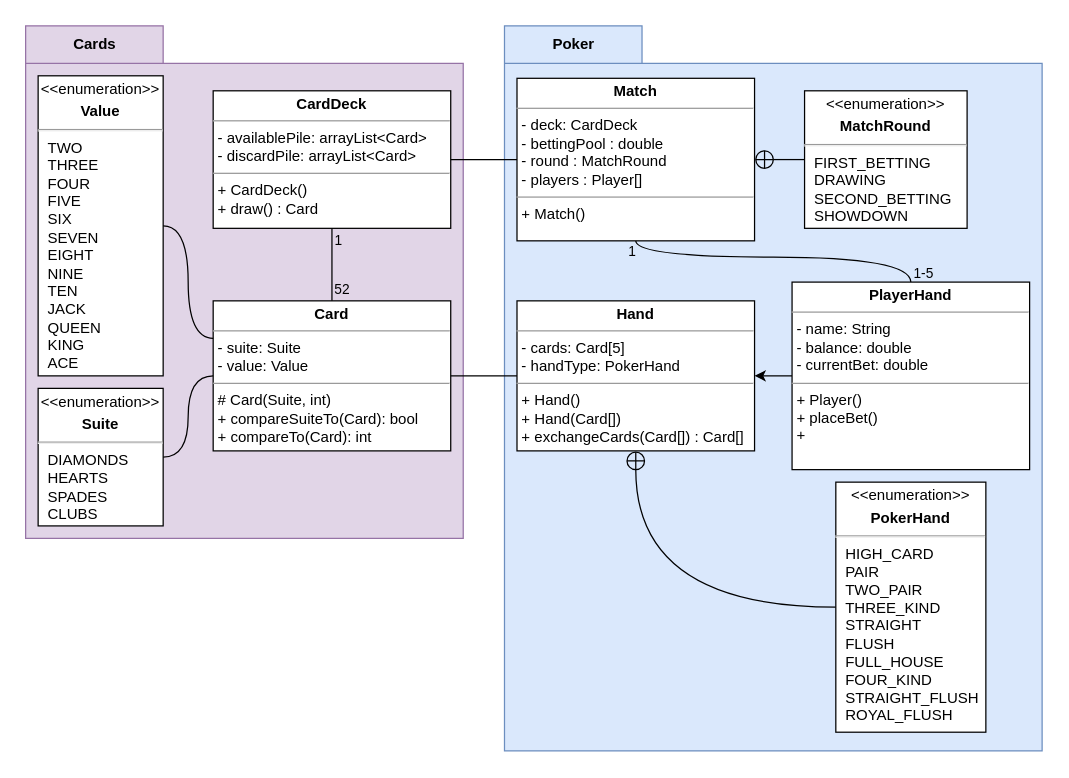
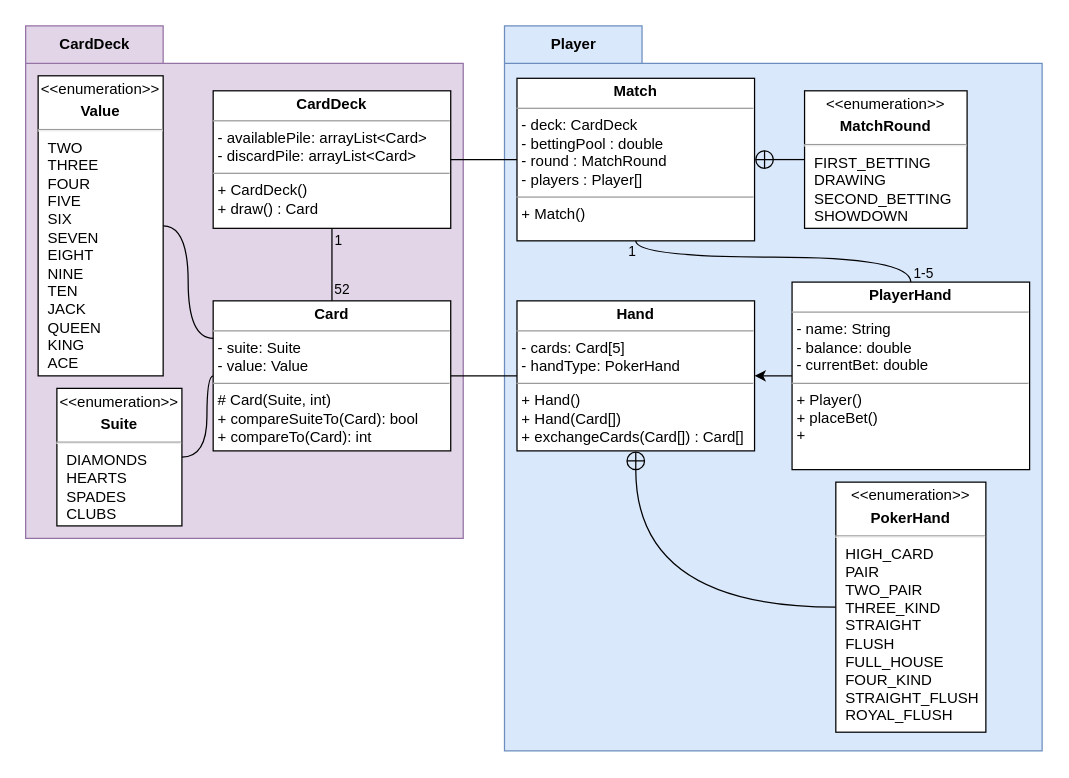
node "Cards": label "Cards" -> "CardDeck"
node "Poker": label "Poker" -> "Player"
node "<<enumeration>> Suite DIAMONDS HEARTS SPADES CLUBS": moved (101, 457) -> (119, 457)
